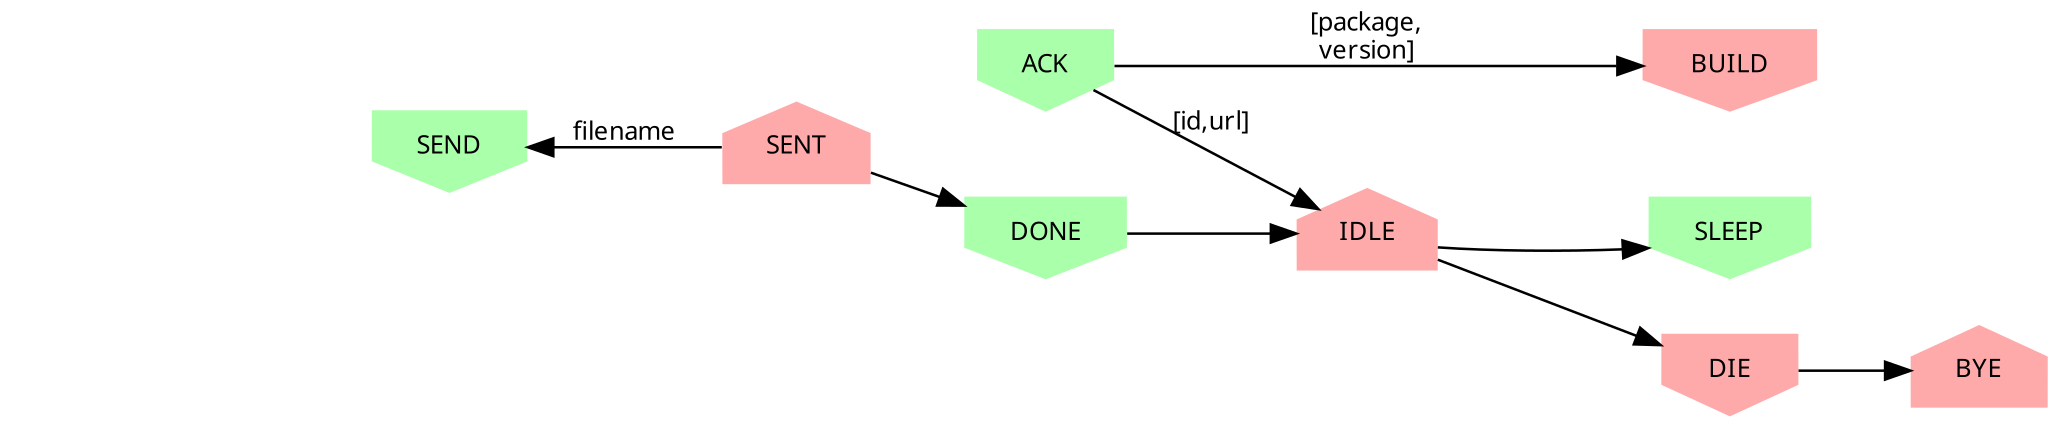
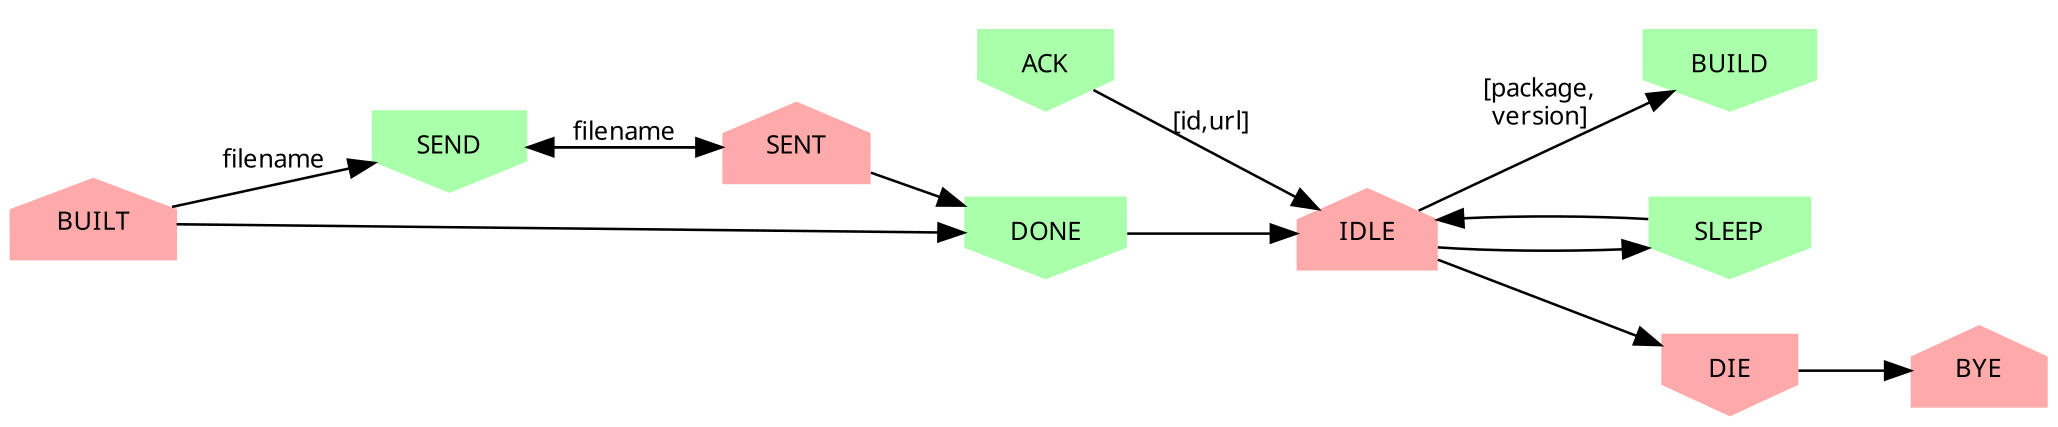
edge "ACK" -> "BUILD": now "IDLE" -> "BUILD"
node "BUILD": fillcolor #ffaaaa -> #aaffaa
edge "SEND" -> "SENT": added
edge "SLEEP" -> "IDLE": added
node "BUILT": added
